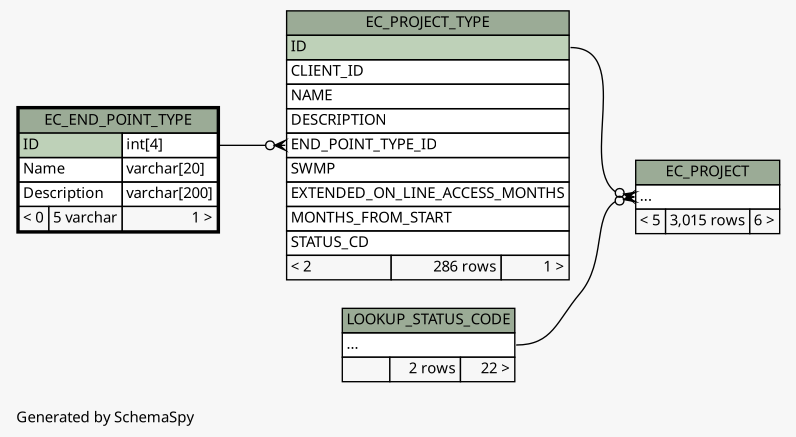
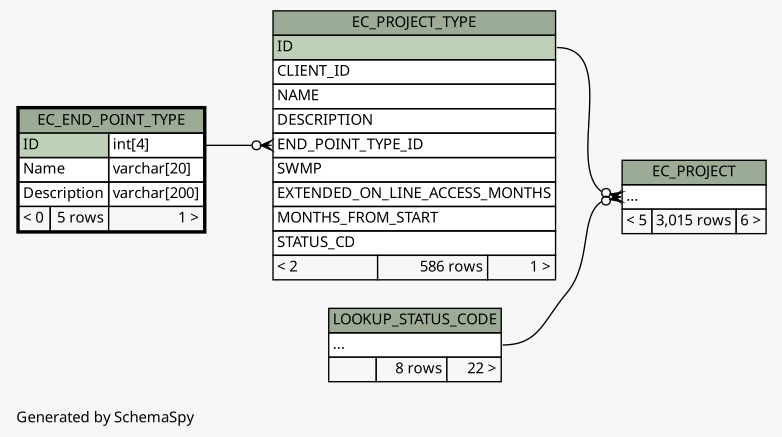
node "EC_END_POINT_TYPE": text "5 varchar" -> "5 rows"
node "EC_PROJECT_TYPE": text "286 rows" -> "586 rows"
node "LOOKUP_STATUS_CODE": text "2 rows" -> "8 rows"
